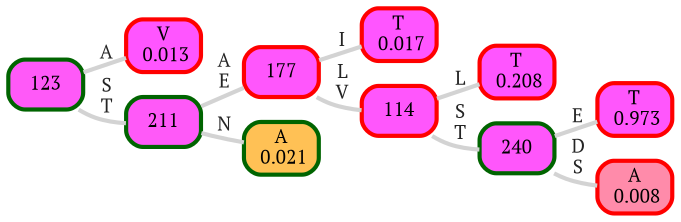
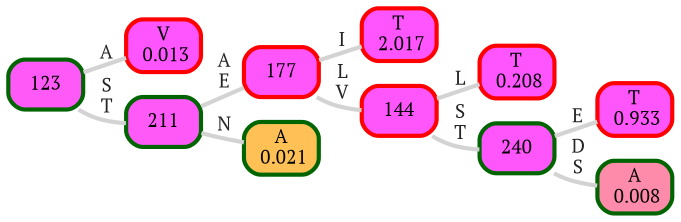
node "T 0.017": label "T 0.017" -> "T 2.017"
node "T 0.973": label "T 0.973" -> "T 0.933"
node "114": label "114" -> "144"
node "A 0.008": color red -> darkgreen
